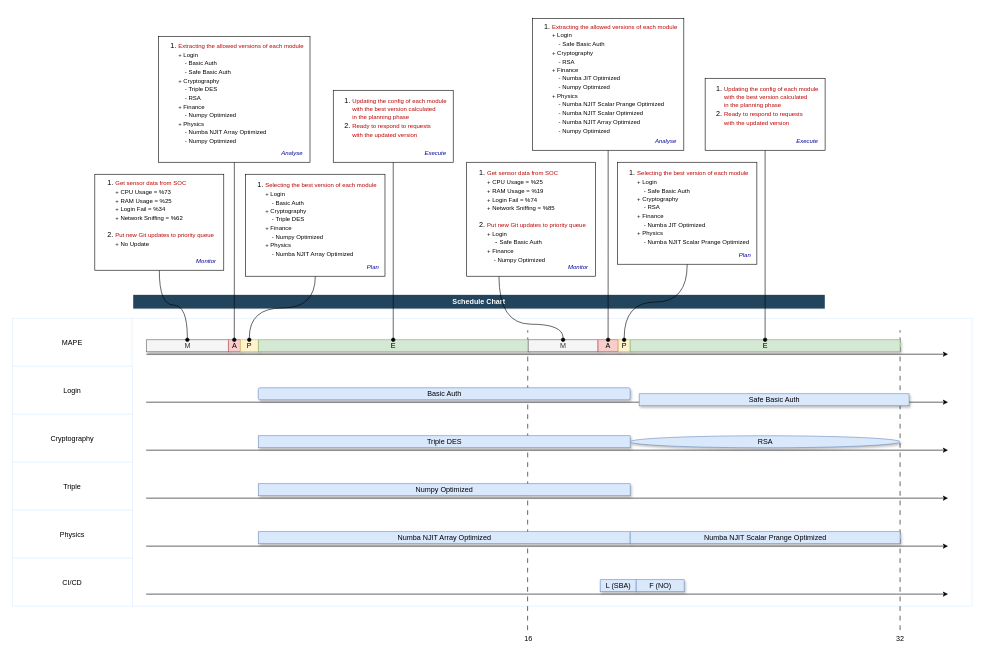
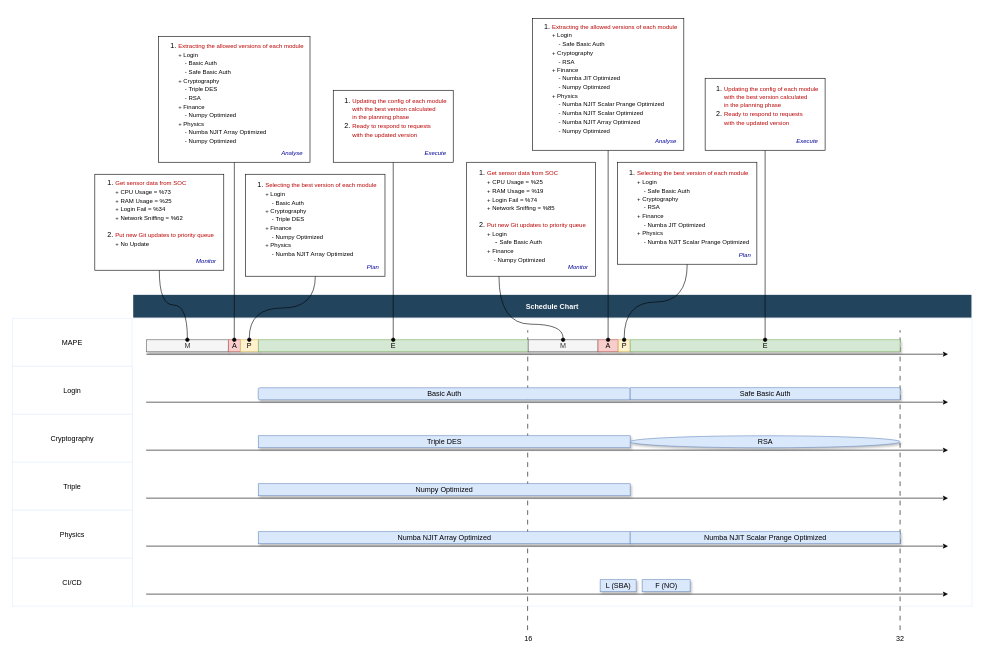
node "Schedule Chart": size 693x15 -> 840x24
node "Safe Basic Auth": moved (774, 400) -> (765, 394)
node "F (NO)": moved (660, 586) -> (666, 586)
